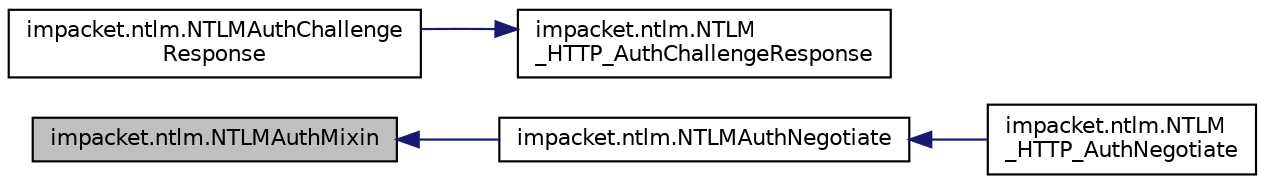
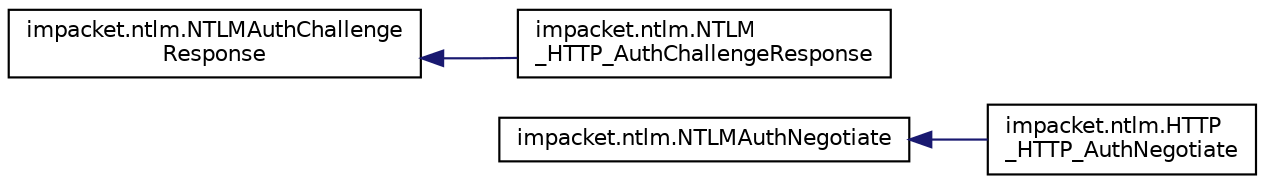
edge "impacket.ntlm.NTLMAuthChallenge Response" -> "impacket.ntlm.NTLM _HTTP_AuthChallengeResponse": reversed
node "impacket.ntlm.NTLMAuthMixin": removed
node "impacket.ntlm.NTLM _HTTP_AuthNegotiate": label "impacket.ntlm.NTLM _HTTP_AuthNegotiate" -> "impacket.ntlm.HTTP _HTTP_AuthNegotiate"
